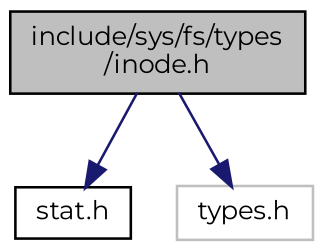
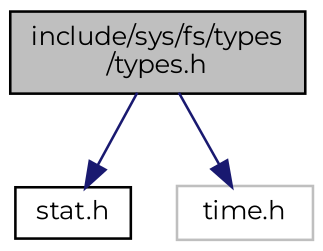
node "include/sys/fs/types /inode.h": label "include/sys/fs/types /inode.h" -> "include/sys/fs/types /types.h"
node "types.h": label "types.h" -> "time.h"
